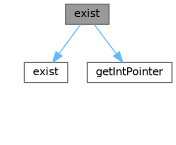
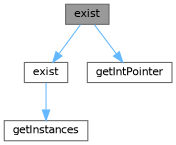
node "getInstances": added
